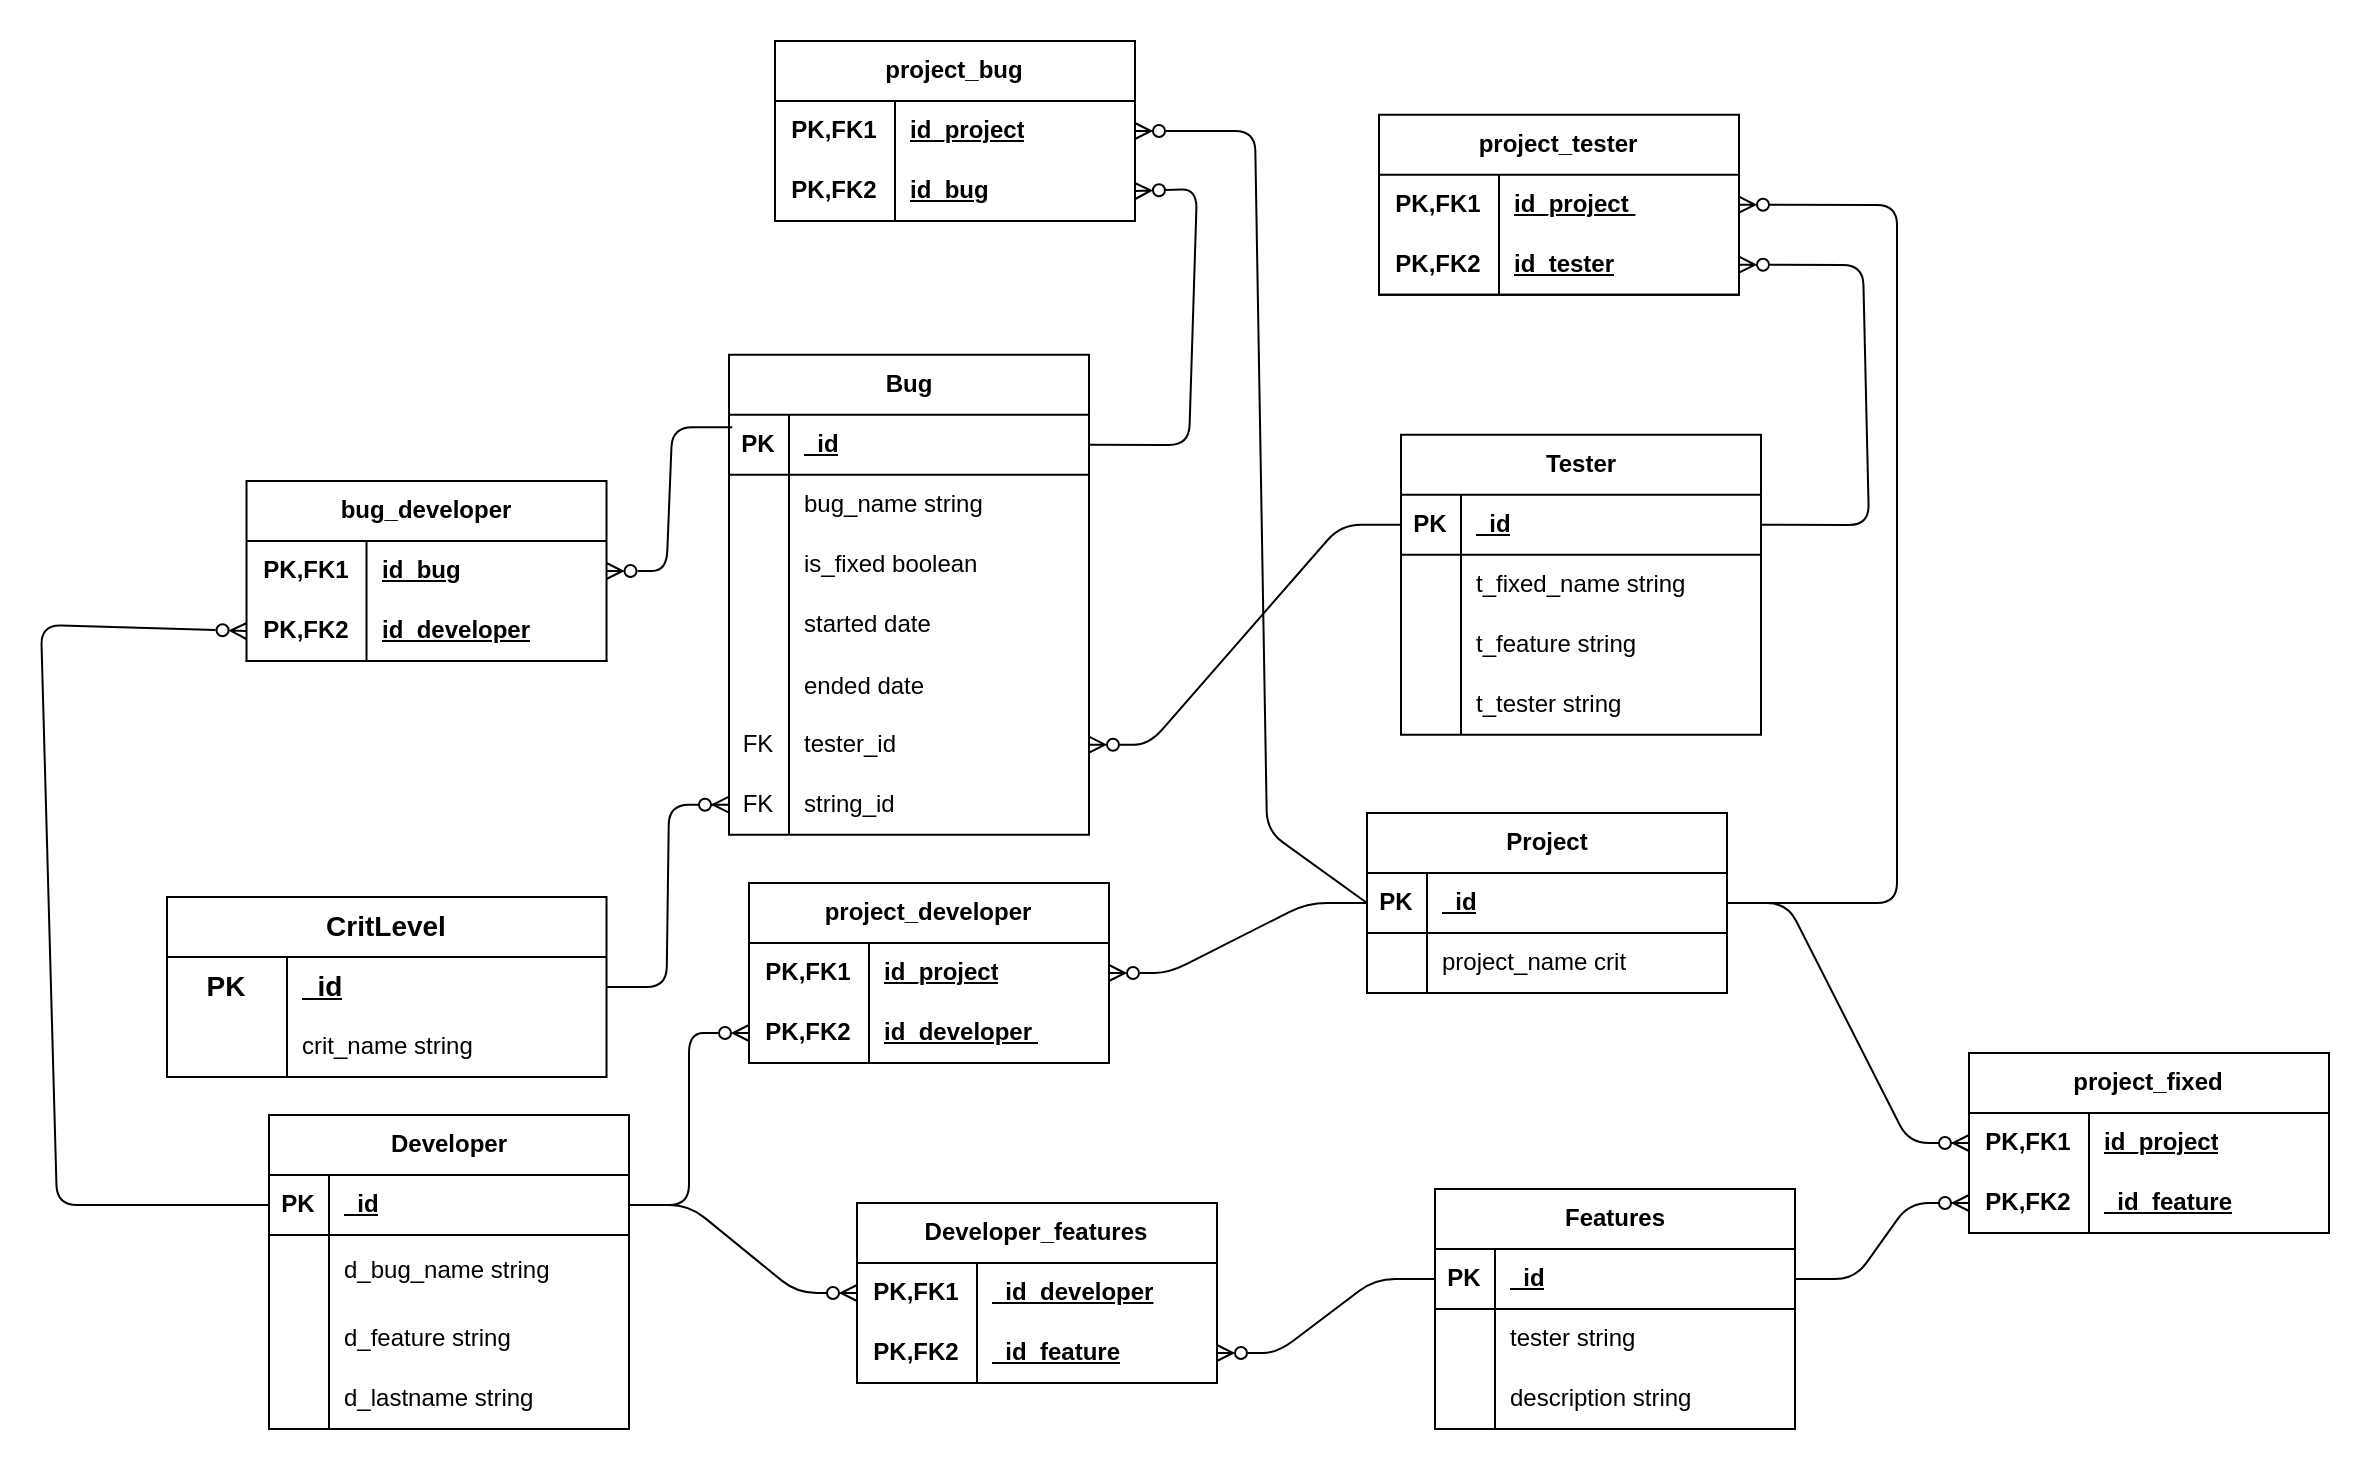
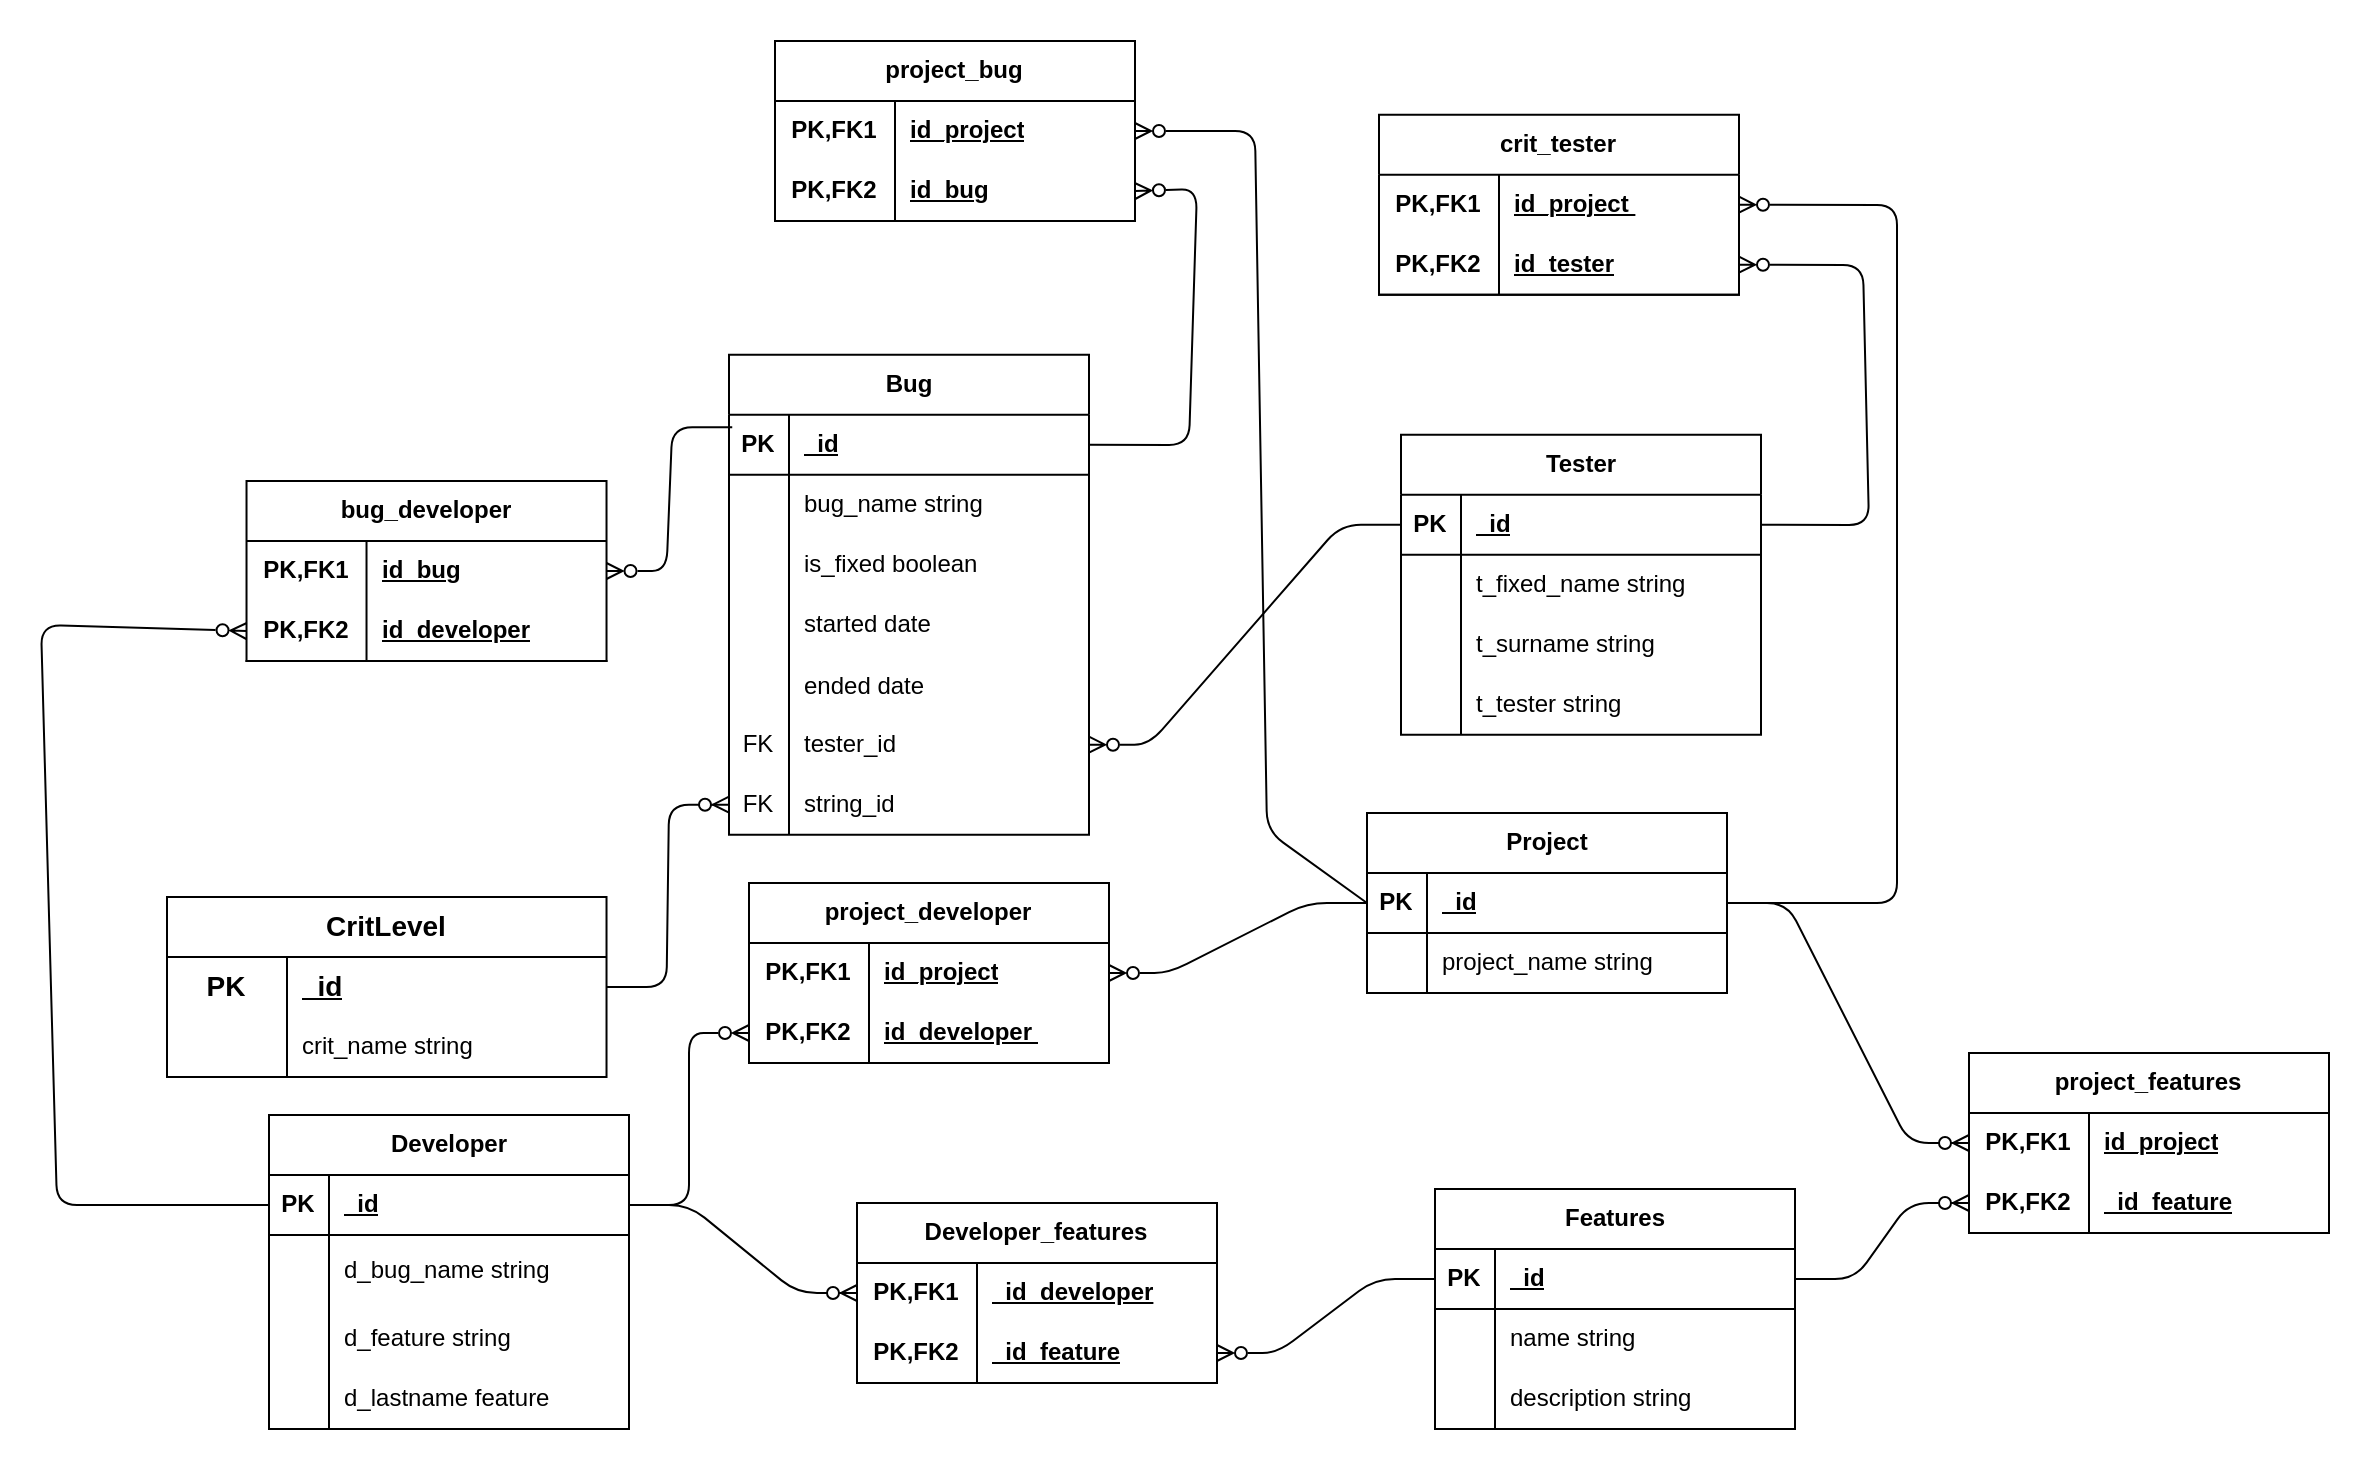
node "project_tester": label "project_tester" -> "crit_tester"
node "t_feature string": label "t_feature string" -> "t_surname string"
node "project_name crit": label "project_name crit" -> "project_name string"
node "project_fixed": label "project_fixed" -> "project_features"
node "tester string": label "tester string" -> "name string"
node "d_lastname string": label "d_lastname string" -> "d_lastname feature"
